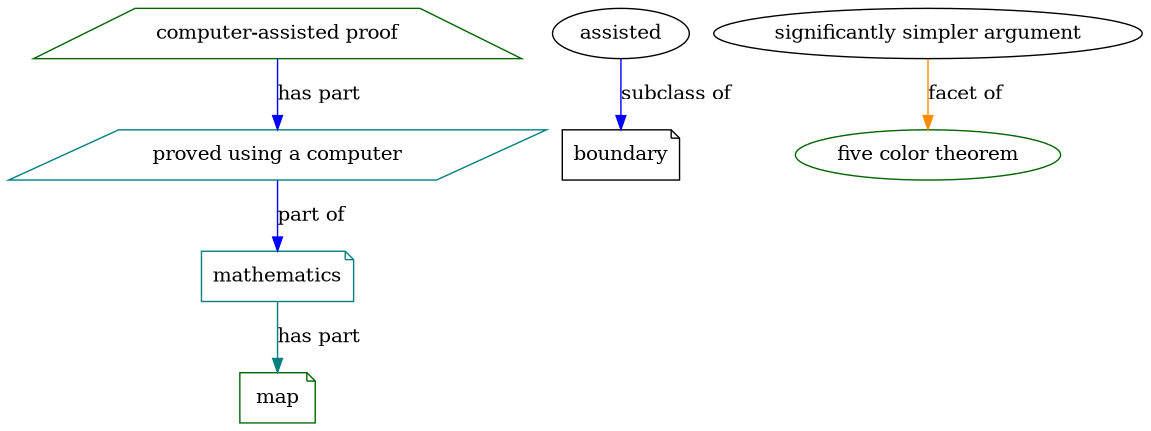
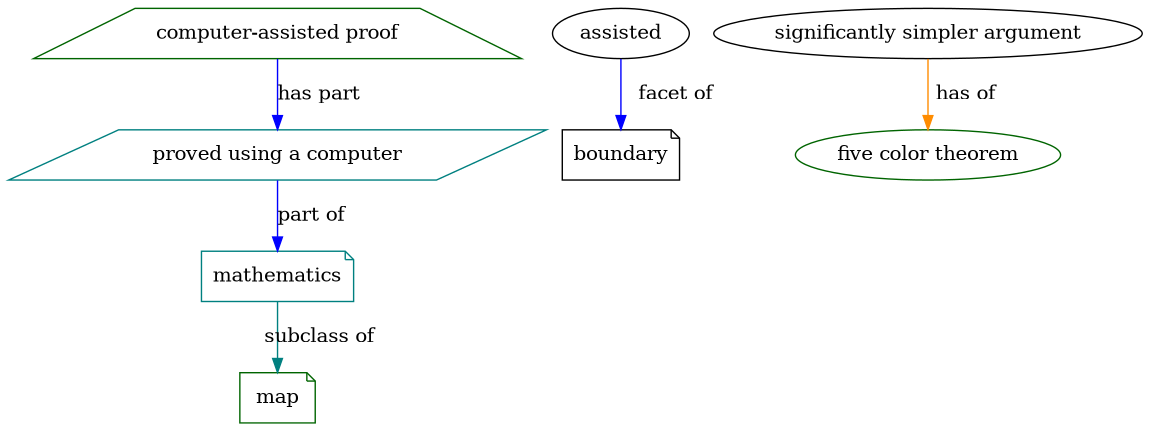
edge "assisted" -> "boundary": label "subclass of" -> "facet of"
edge "significantly simpler argument" -> "five color theorem": label "facet of" -> "has of"
edge "mathematics" -> "map": label "has part" -> "subclass of"
